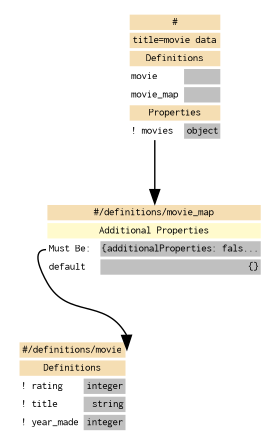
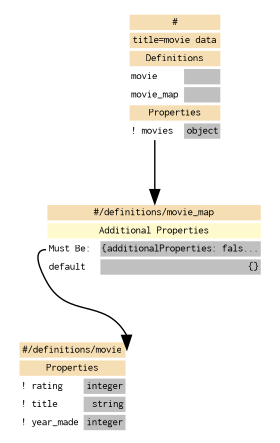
node "#/definitions/movie": text "Definitions" -> "Properties"
